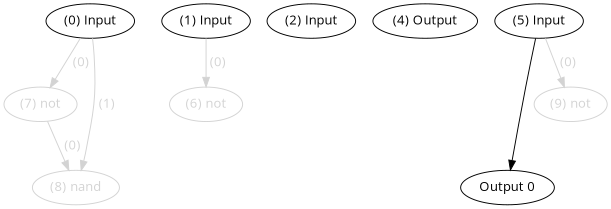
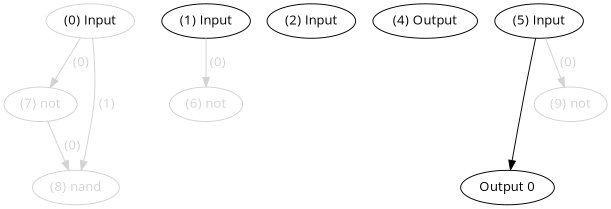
node "(0) Input": color black -> lightgrey
